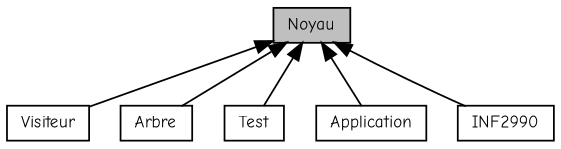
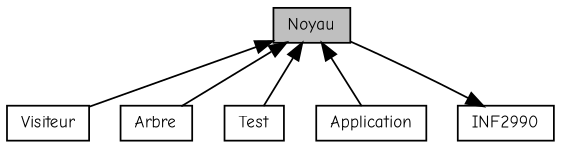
edge "INF2990" -> "Noyau": reversed
